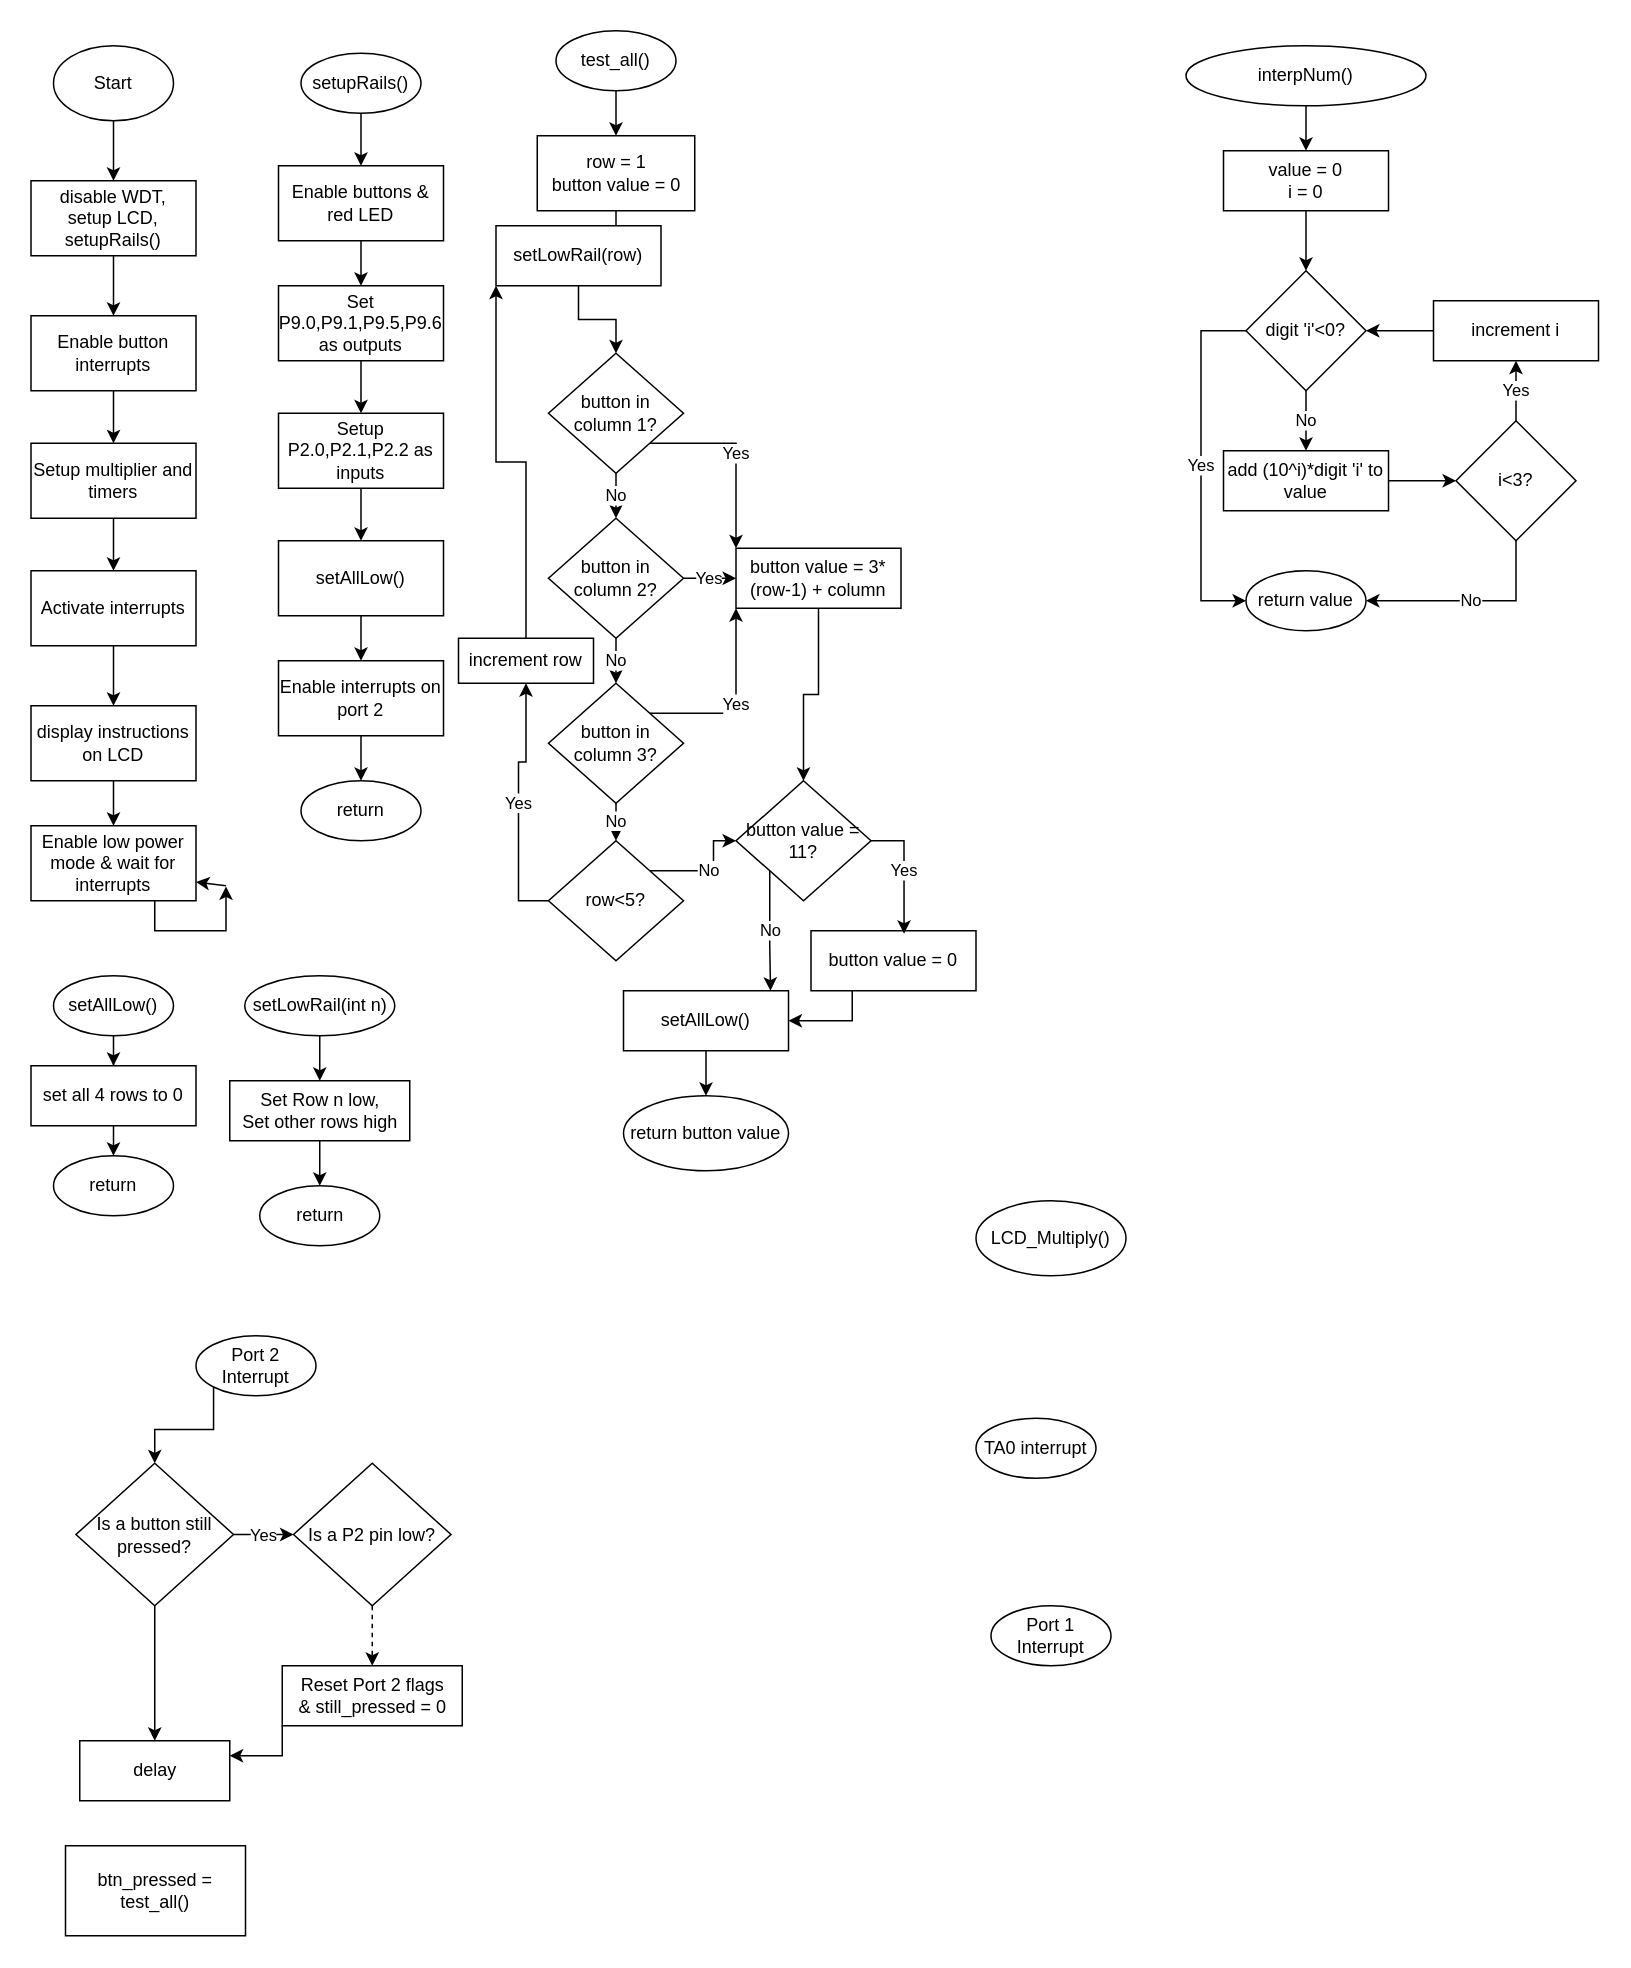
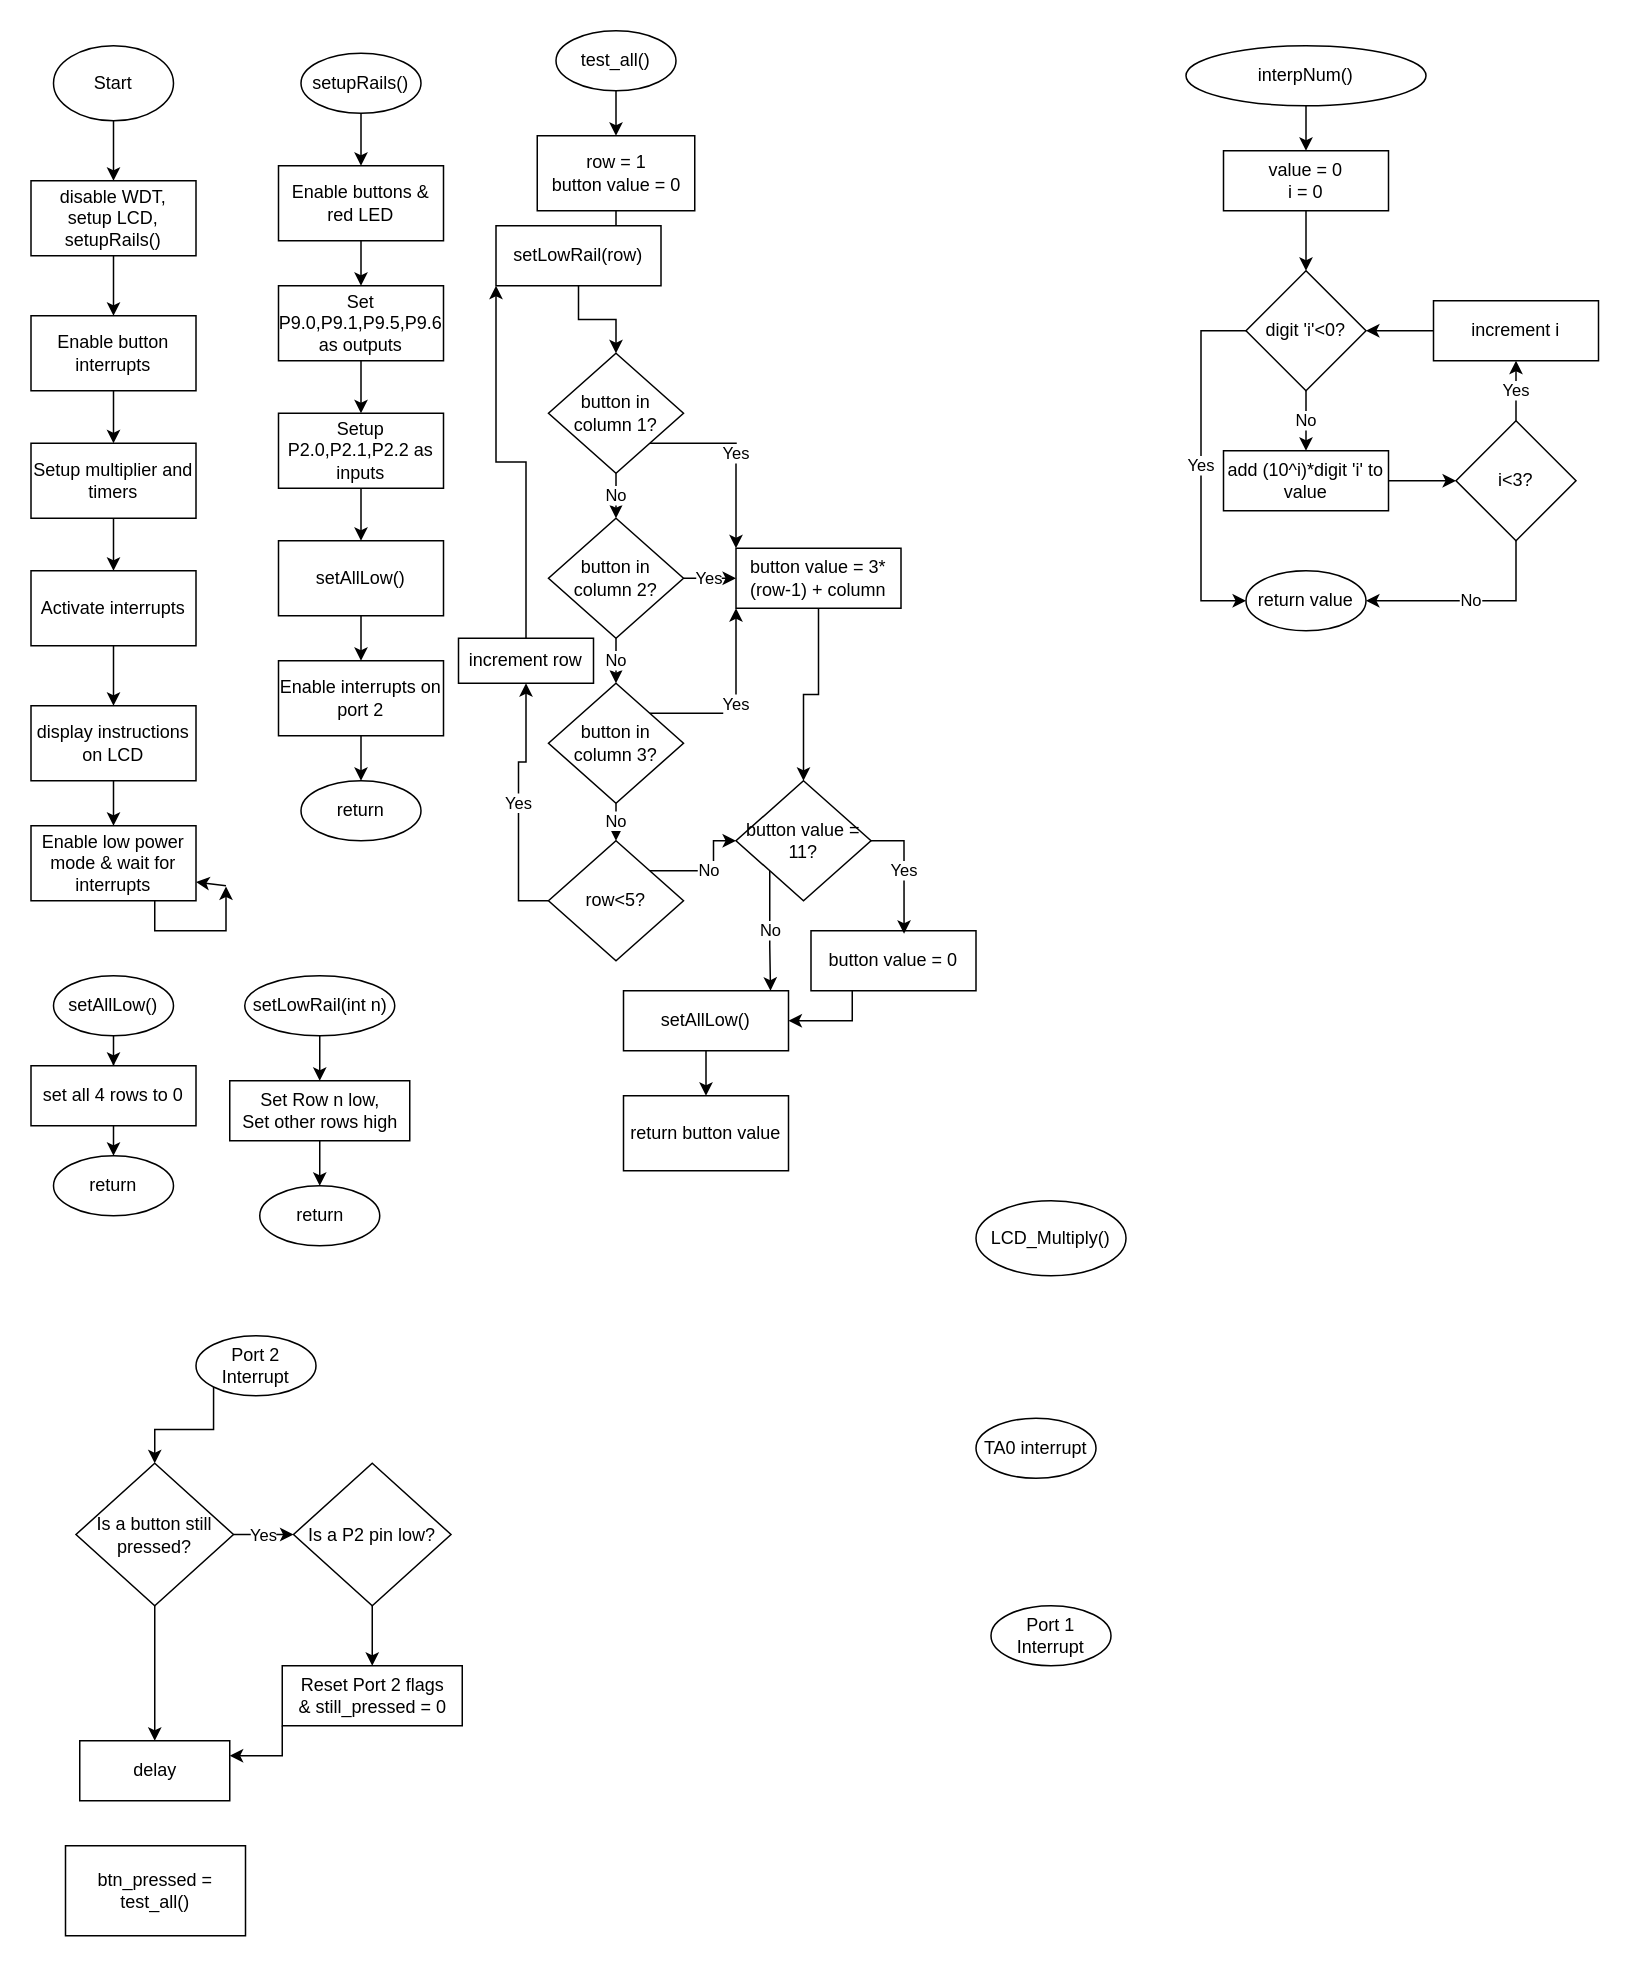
node "return button value": shape ellipse -> rectangle
edge "Is a P2 pin low?" -> "Reset Port 2 flags & still_pressed = 0": style dashed -> solid
